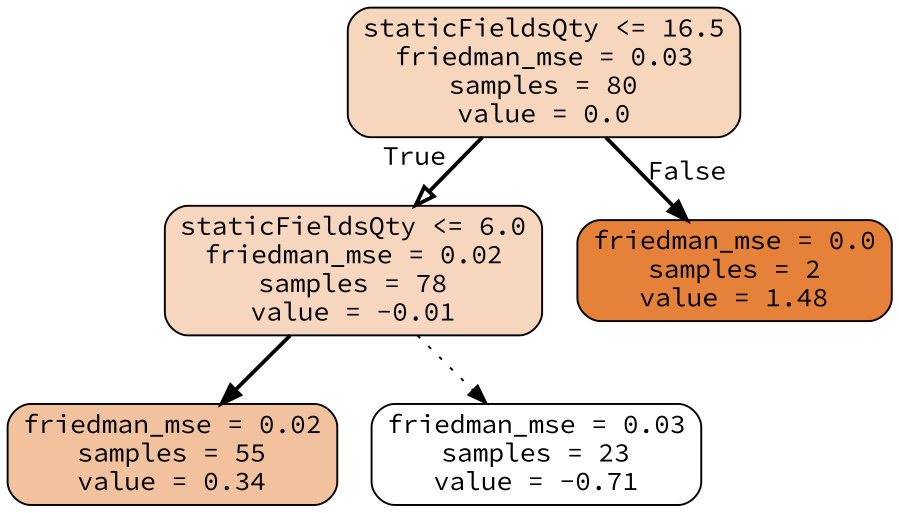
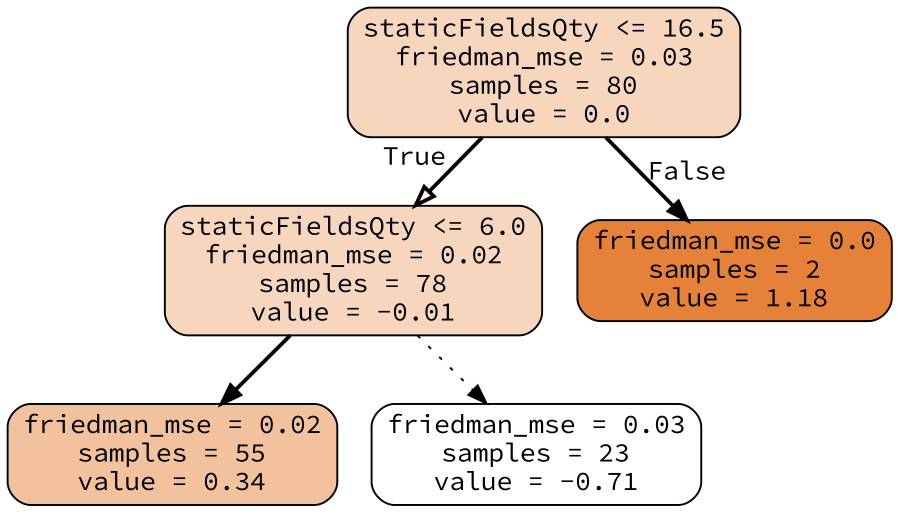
node "friedman_mse = 0.0 samples = 2 value = 1.48": label "friedman_mse = 0.0 samples = 2 value = 1.48" -> "friedman_mse = 0.0 samples = 2 value = 1.18"
